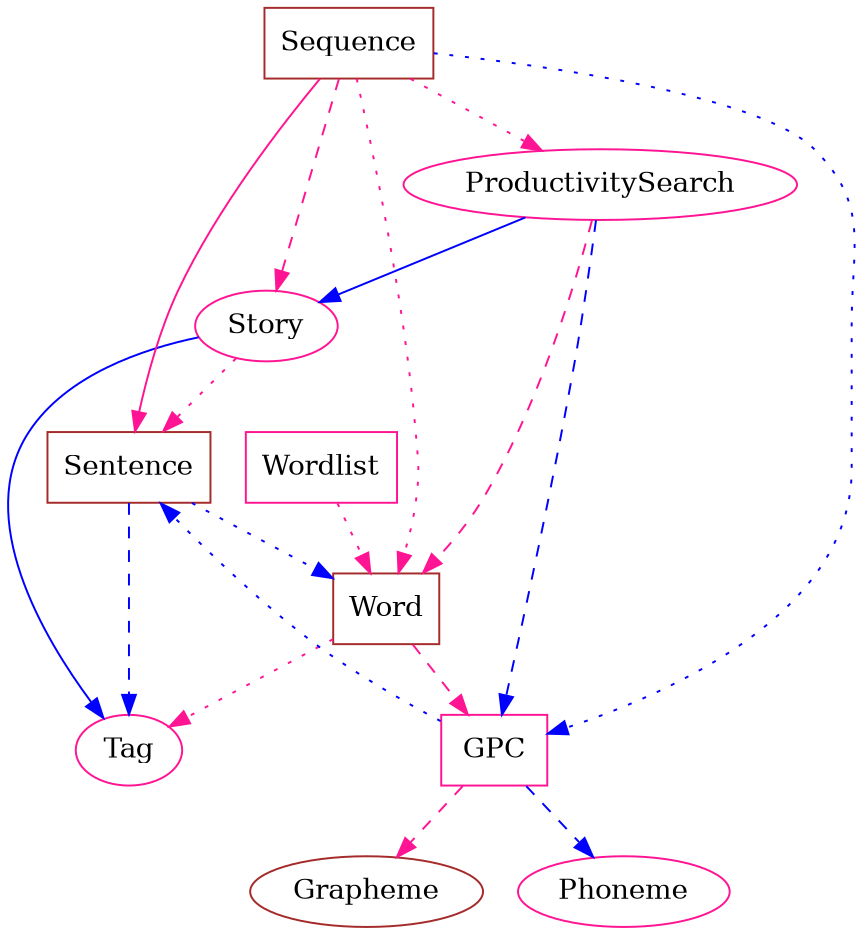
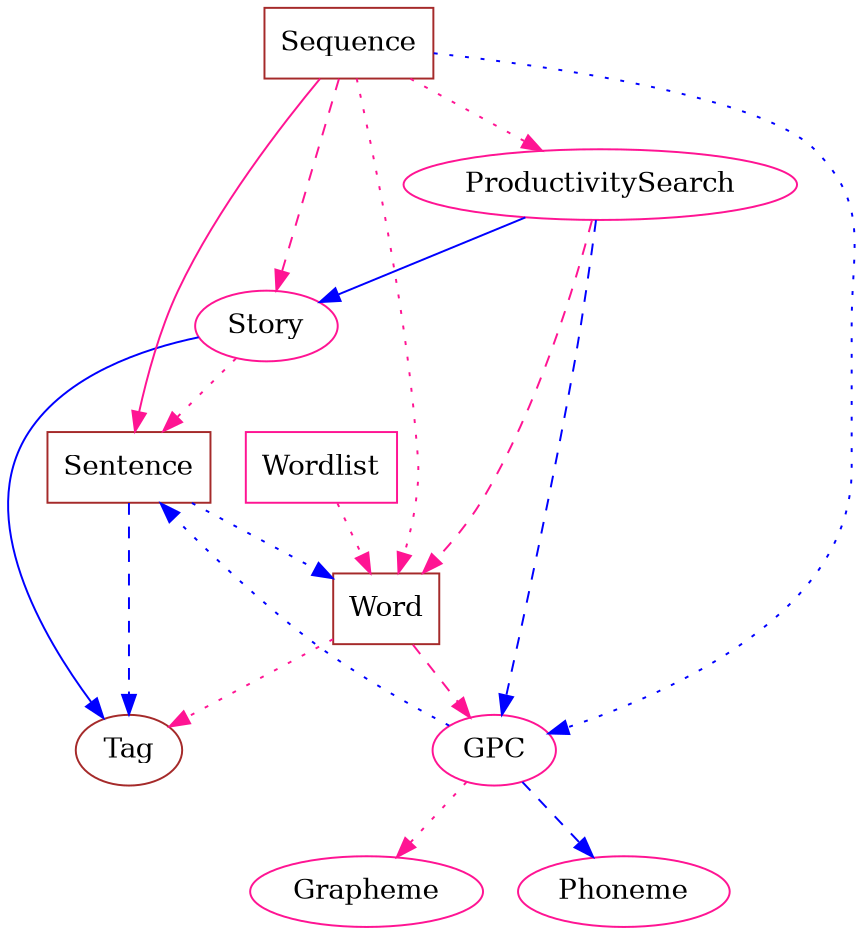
node "Tag": color deeppink -> brown
node "GPC": shape box -> ellipse
edge "GPC" -> "Grapheme": style dashed -> dotted
node "Grapheme": color brown -> deeppink
